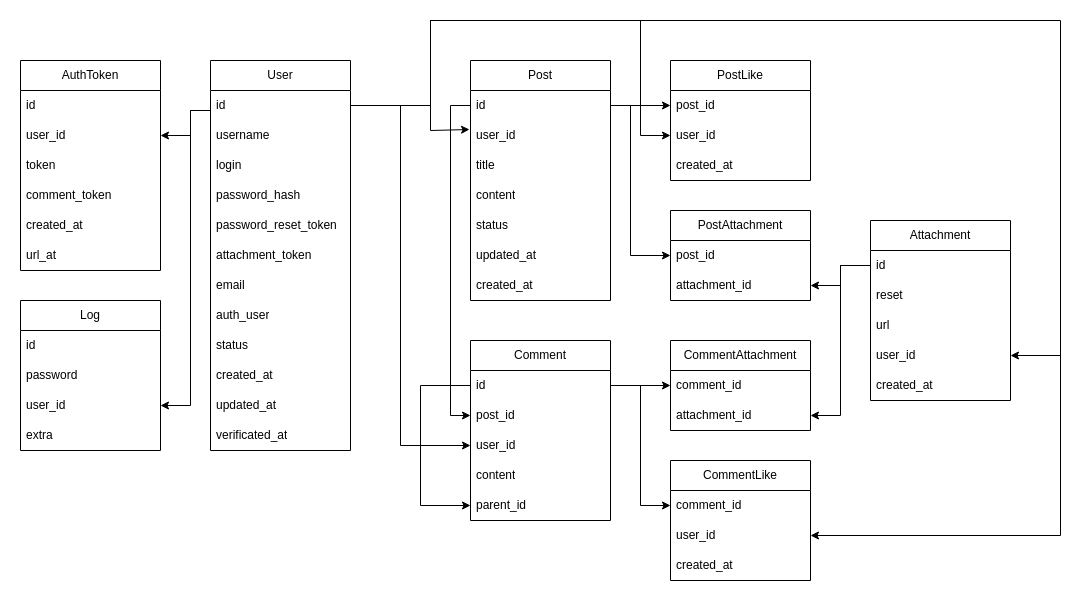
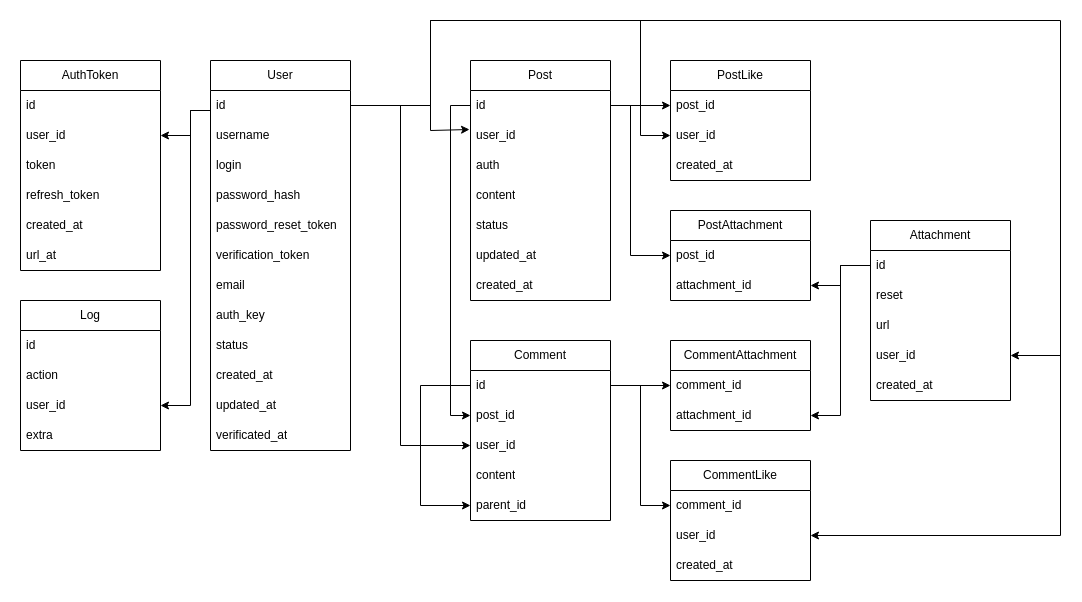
node "title": label "title" -> "auth"
node "comment_token": label "comment_token" -> "refresh_token"
node "attachment_token": label "attachment_token" -> "verification_token"
node "auth_user": label "auth_user" -> "auth_key"
node "password": label "password" -> "action"
